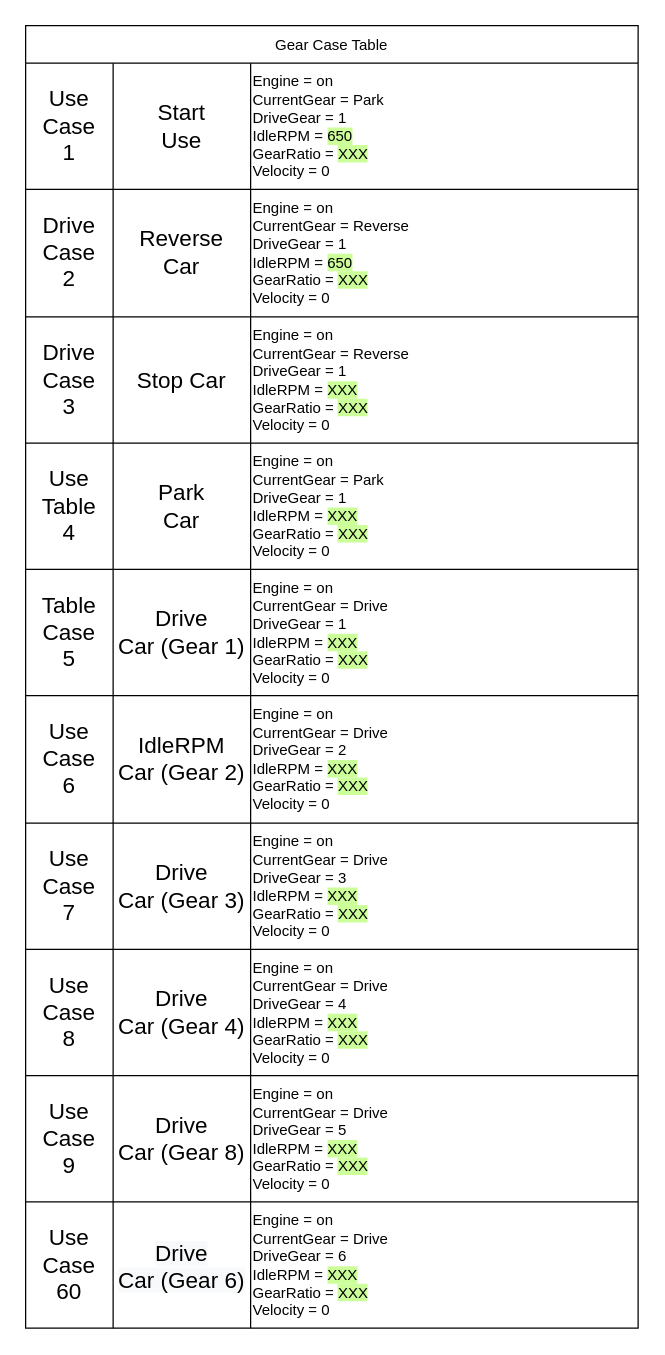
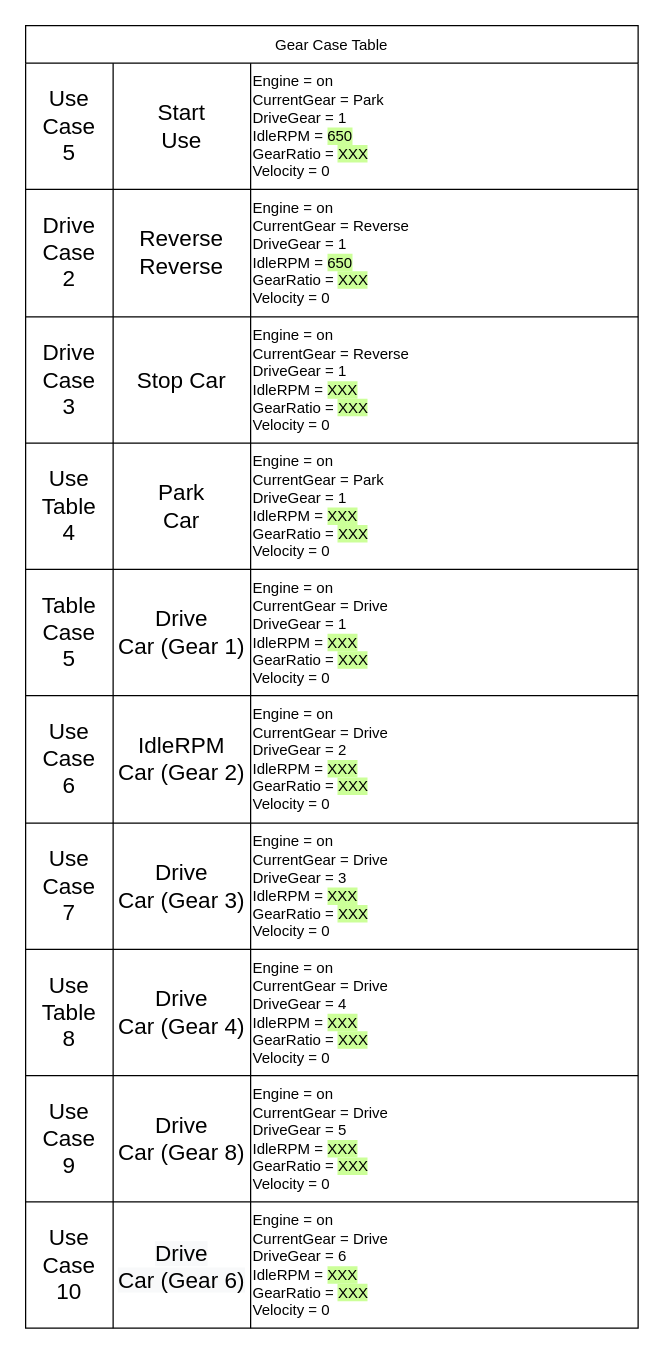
node "Use Case 1": label "Use Case 1" -> "Use Case 5"
node "ReverseCar": label "ReverseCar" -> "ReverseReverse"
node "Use Case8": label "Use Case8" -> "Use Table8"
node "Use Case60": label "Use Case60" -> "Use Case10"
